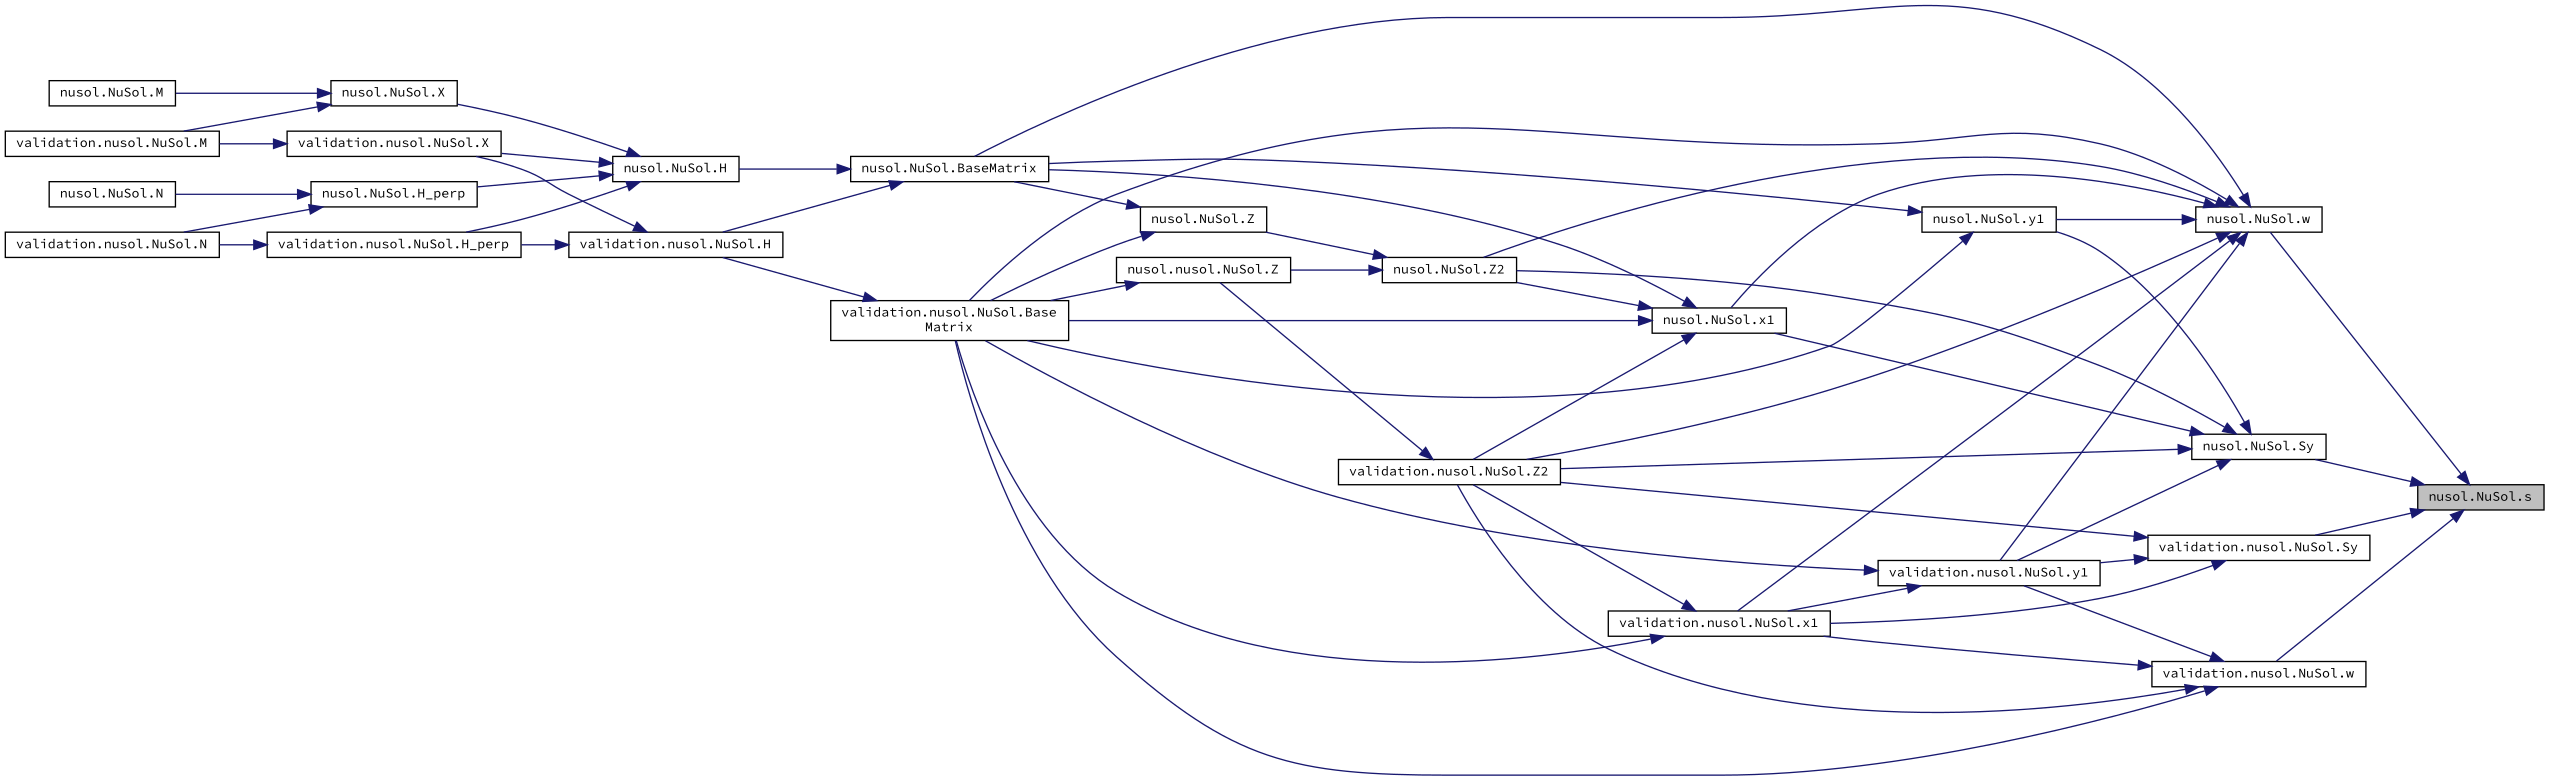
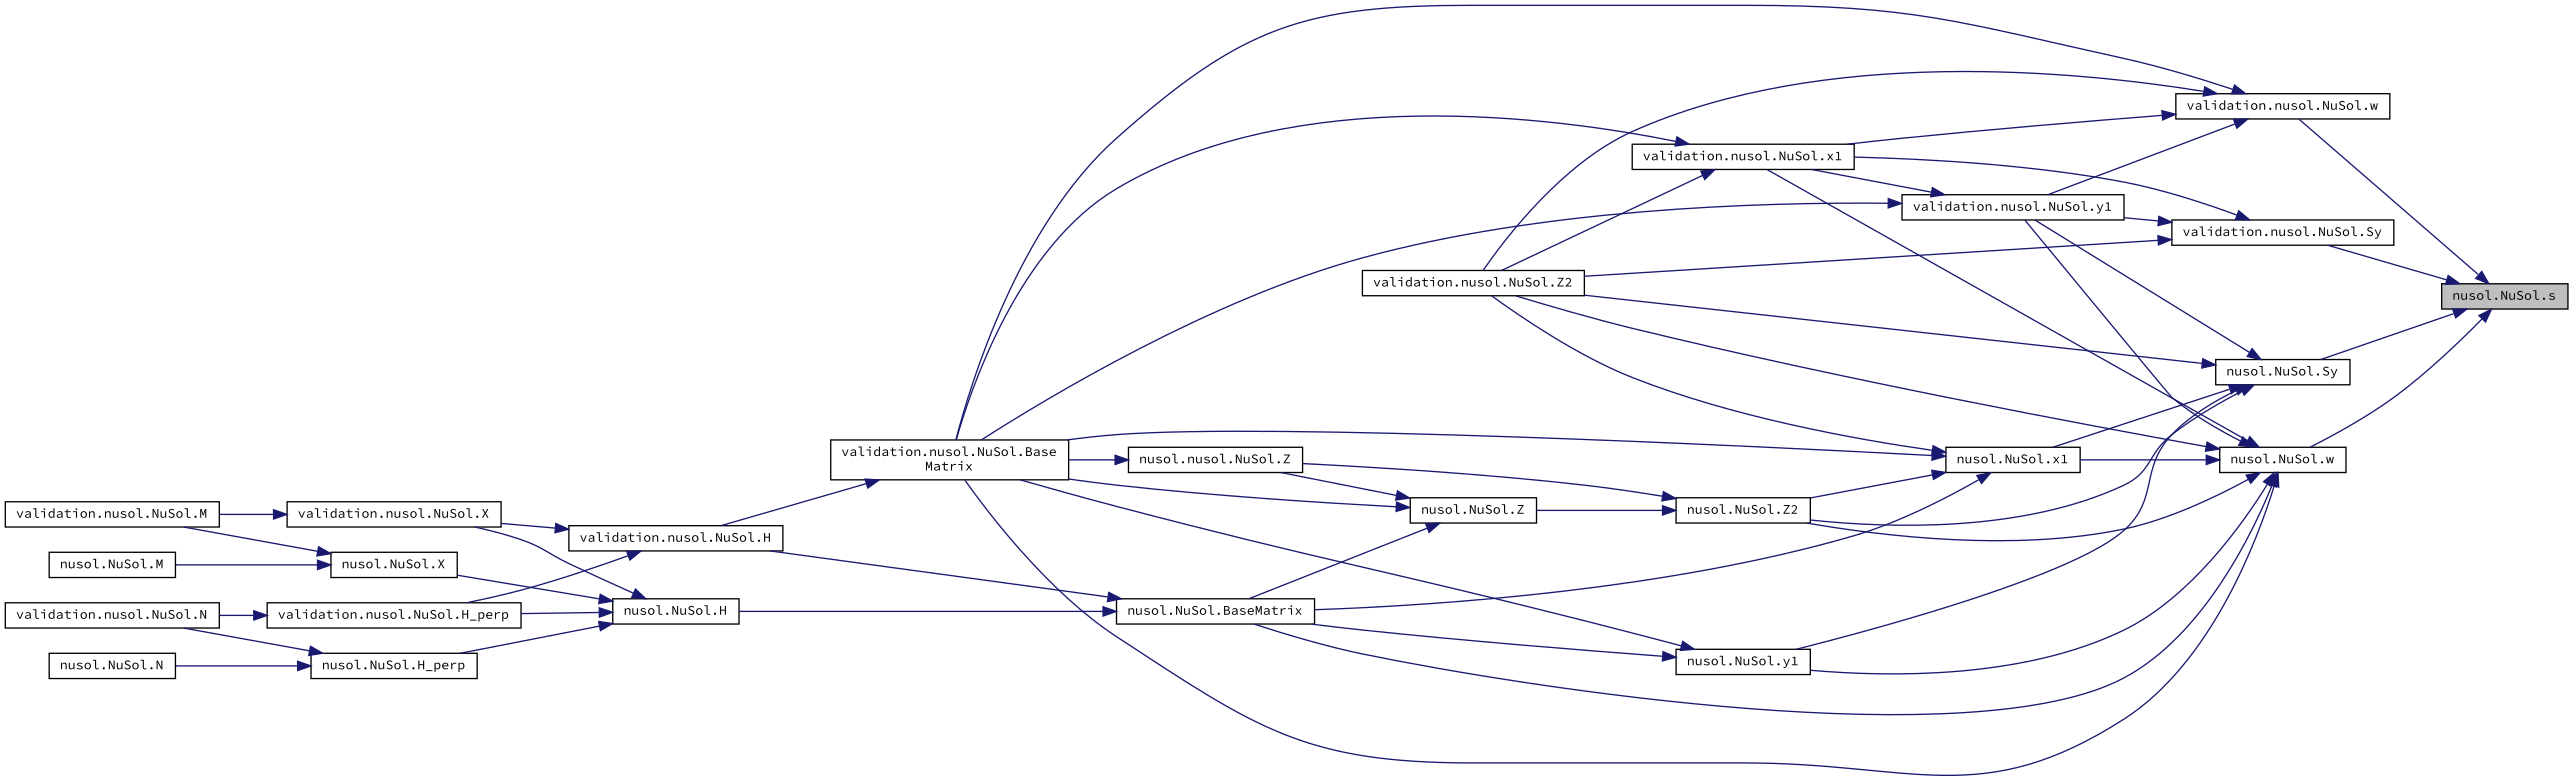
edge "nusol.nusol.NuSol.Z" -> "validation.nusol.NuSol.Z2": now "nusol.nusol.NuSol.Z" -> "nusol.NuSol.Z"
